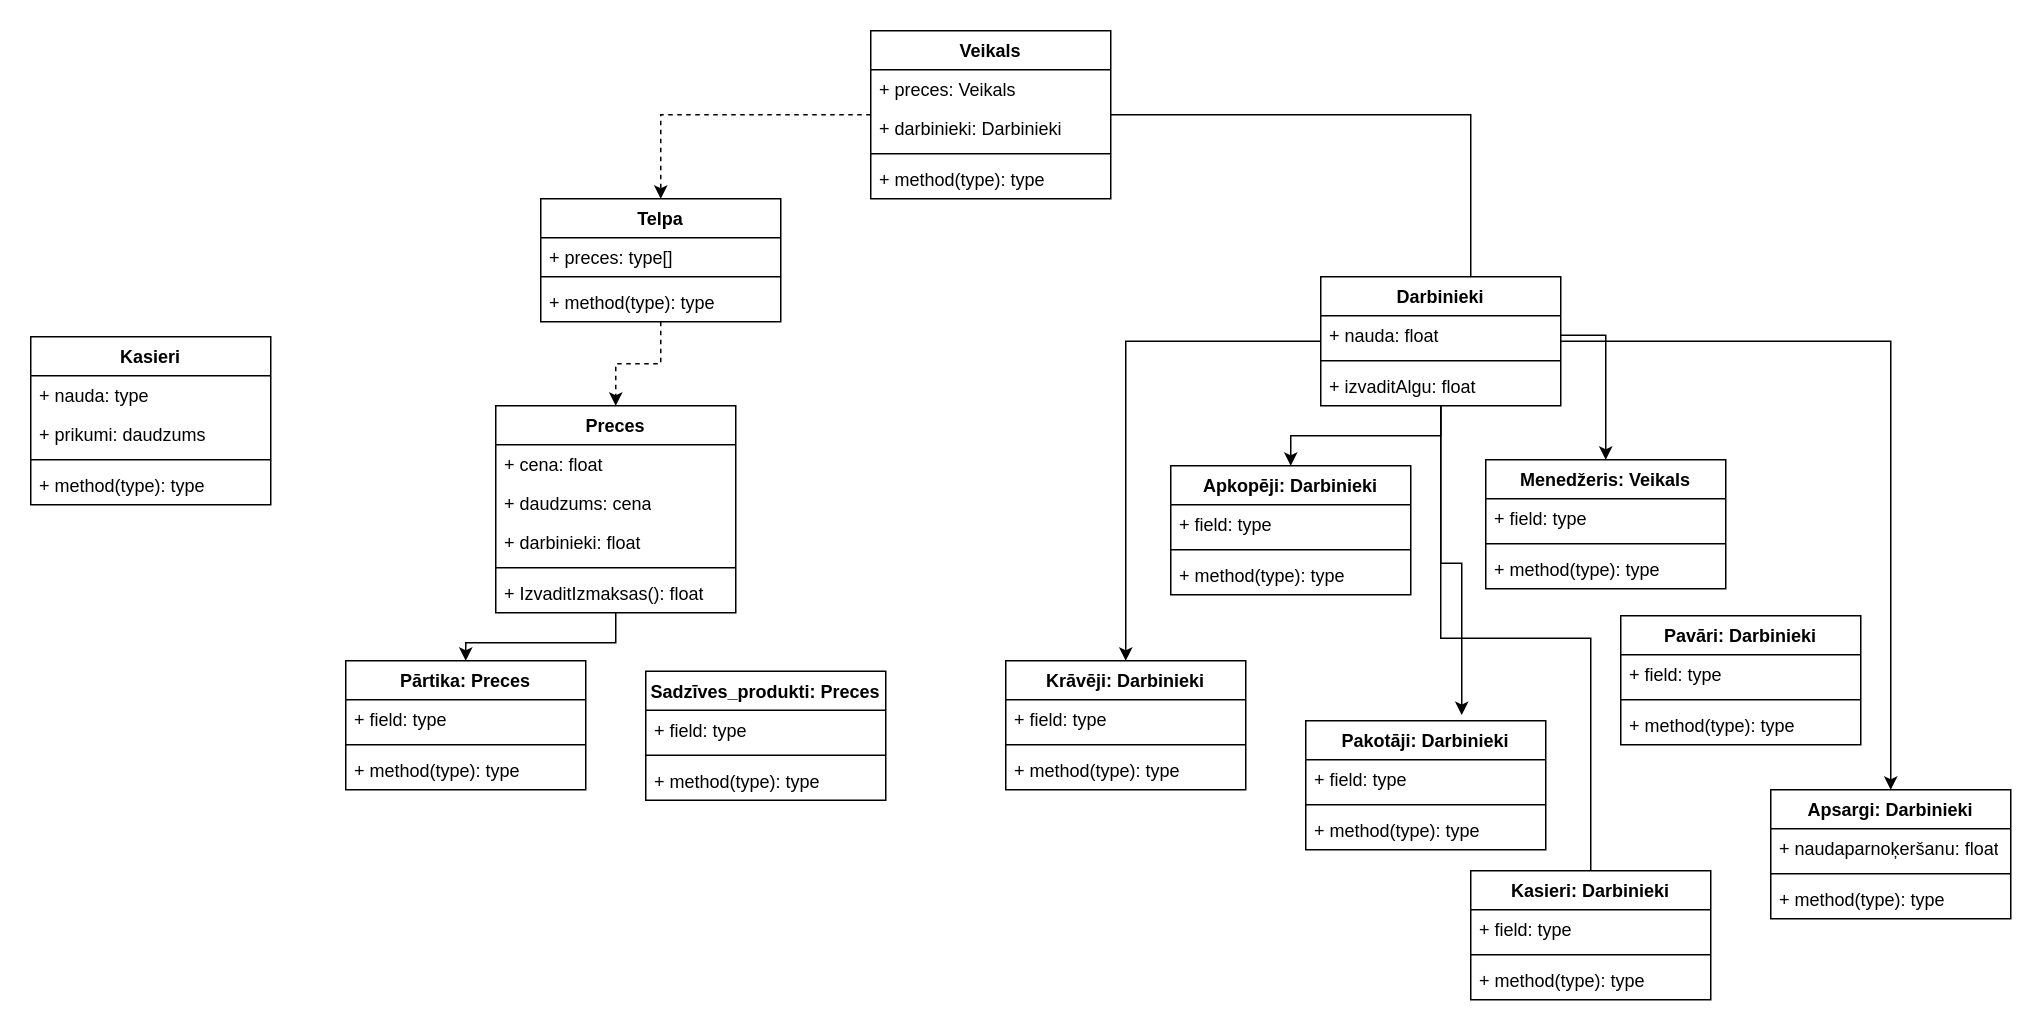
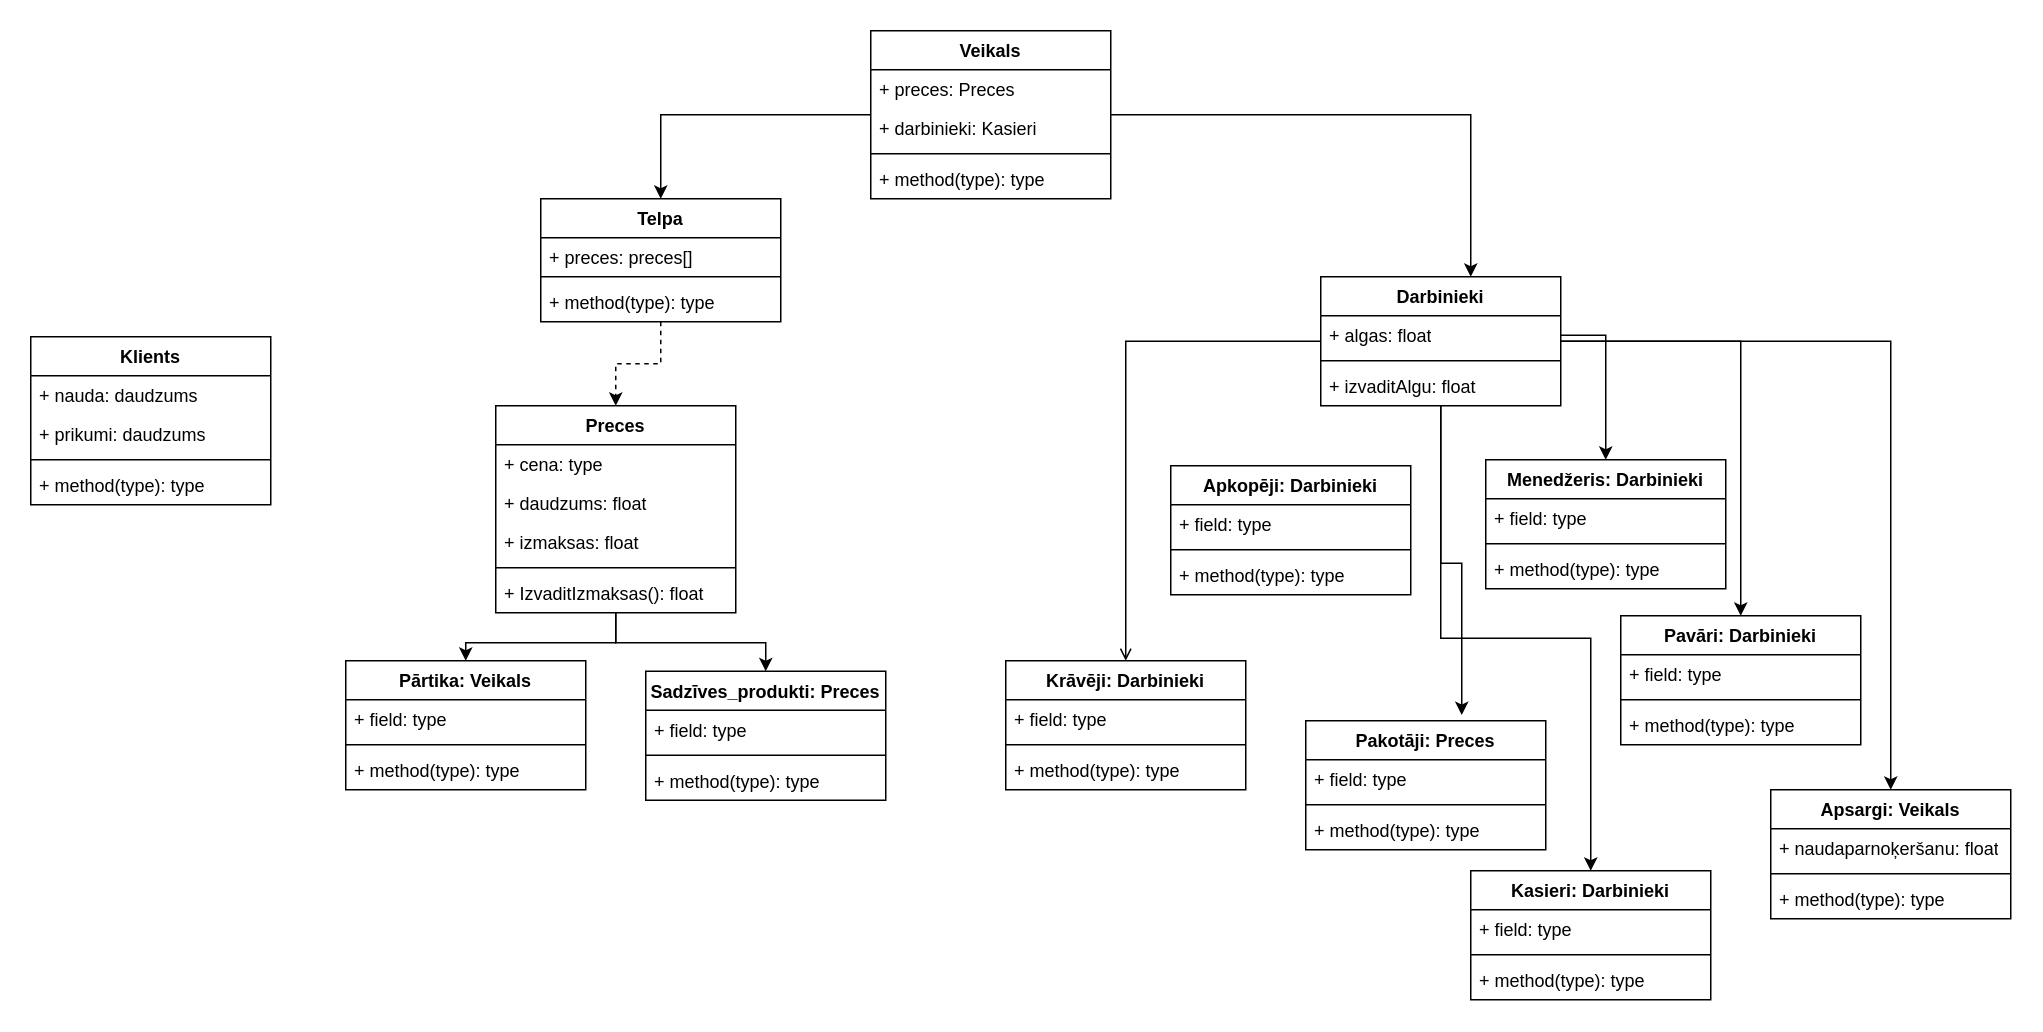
node "+ preces: Veikals": label "+ preces: Veikals" -> "+ preces: Preces"
edge "Veikals" -> "Telpa": style dashed -> solid
node "+ darbinieki: Darbinieki": label "+ darbinieki: Darbinieki" -> "+ darbinieki: Kasieri"
node "+ preces: type[]": label "+ preces: type[]" -> "+ preces: preces[]"
edge "Veikals" -- "Darbinieki": arrowhead none -> classic
node "+ nauda: float": label "+ nauda: float" -> "+ algas: float"
node "Kasieri": label "Kasieri" -> "Klients"
node "+ nauda: type": label "+ nauda: type" -> "+ nauda: daudzums"
edge "Darbinieki" -> "Apkopēji: Darbinieki": removed
node "+ cena: float": label "+ cena: float" -> "+ cena: type"
edge "Darbinieki" -> "Pavāri: Darbinieki": added
node "Menedžeris: Veikals": label "Menedžeris: Veikals" -> "Menedžeris: Darbinieki"
node "+ daudzums: cena": label "+ daudzums: cena" -> "+ daudzums: float"
node "+ darbinieki: float": label "+ darbinieki: float" -> "+ izmaksas: float"
edge "Preces" -> "Sadzīves_produkti: Preces": added
edge "Darbinieki" -> "Krāvēji: Darbinieki": arrowhead classic -> open
node "Pārtika: Preces": label "Pārtika: Preces" -> "Pārtika: Veikals"
node "Pakotāji: Darbinieki": label "Pakotāji: Darbinieki" -> "Pakotāji: Preces"
node "Apsargi: Darbinieki": label "Apsargi: Darbinieki" -> "Apsargi: Veikals"
edge "Darbinieki" -- "Kasieri: Darbinieki": arrowhead none -> classic
